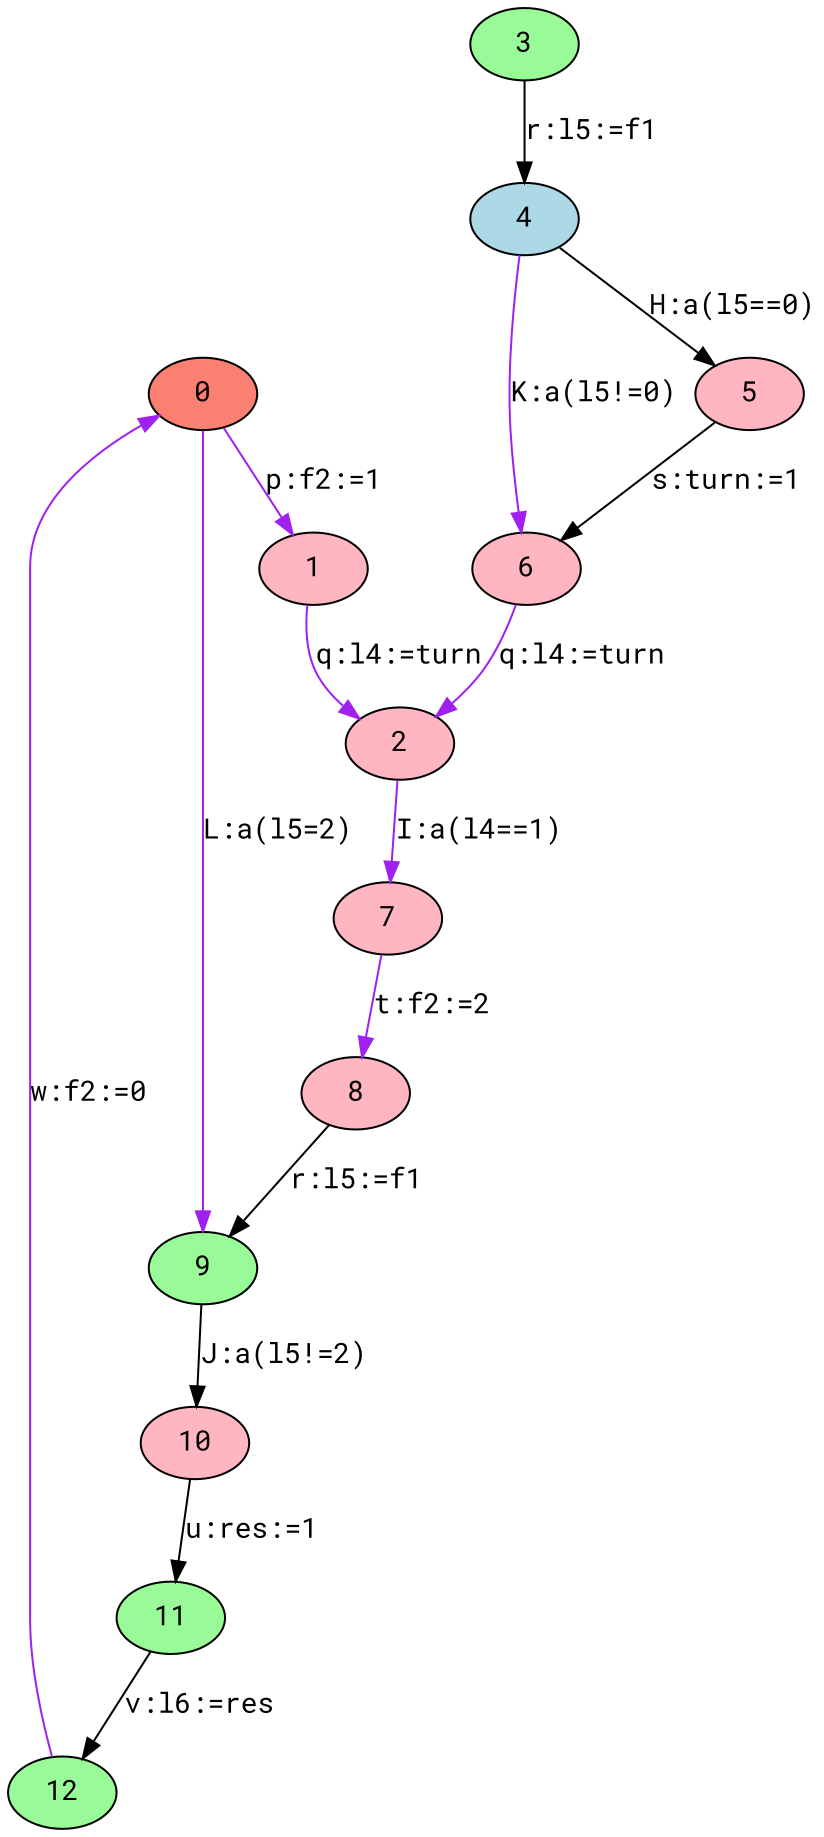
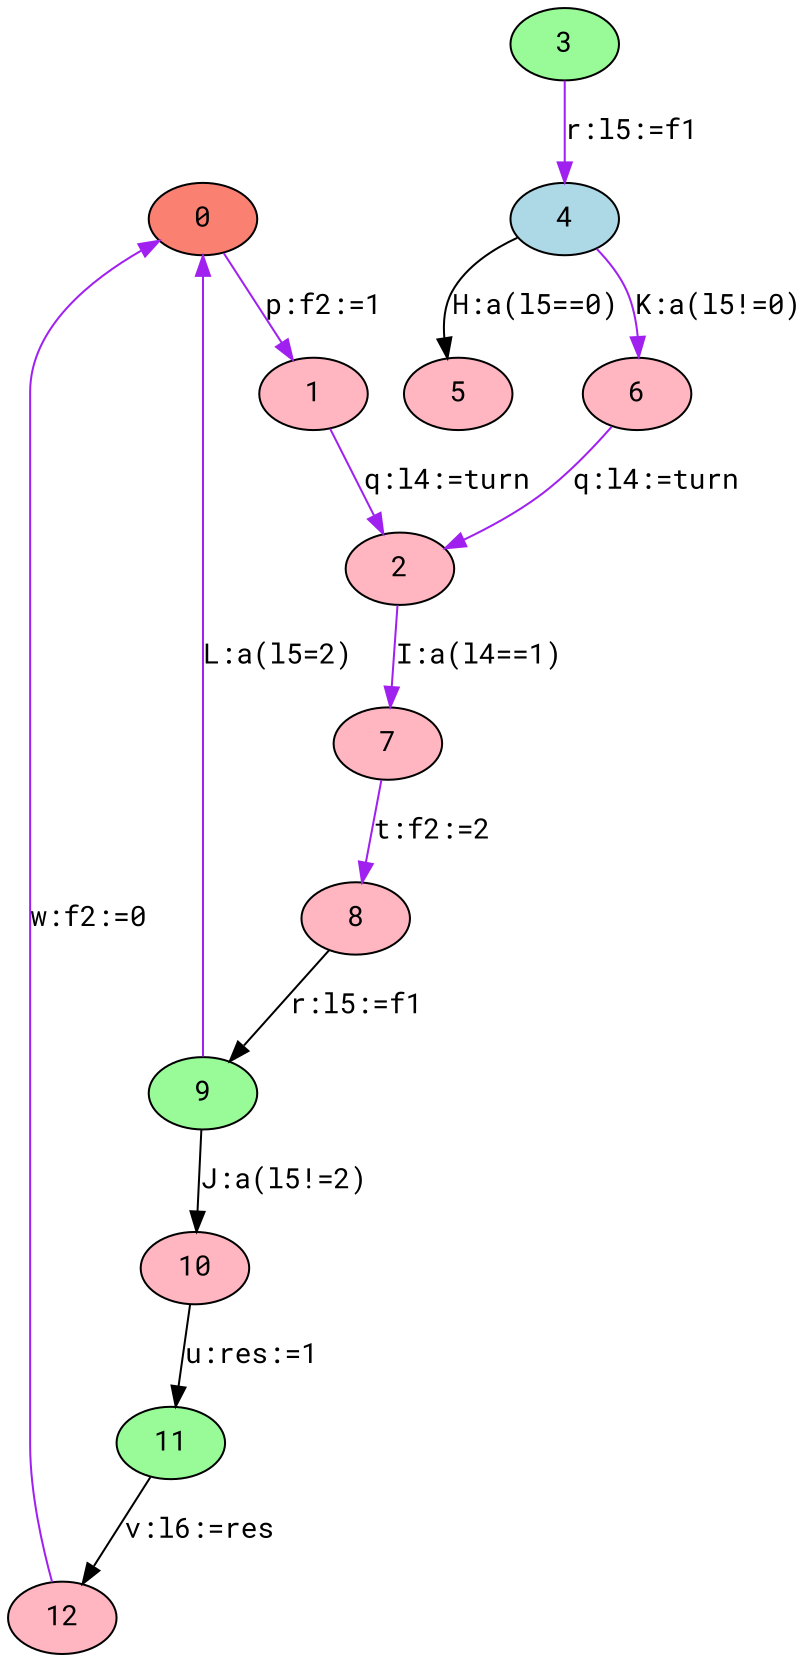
edge "3" -> "4": color black -> purple
edge "5" -> "6": removed, label "s:turn:=1"
edge "0" -> "9": reversed
node "12": fillcolor palegreen -> lightpink
